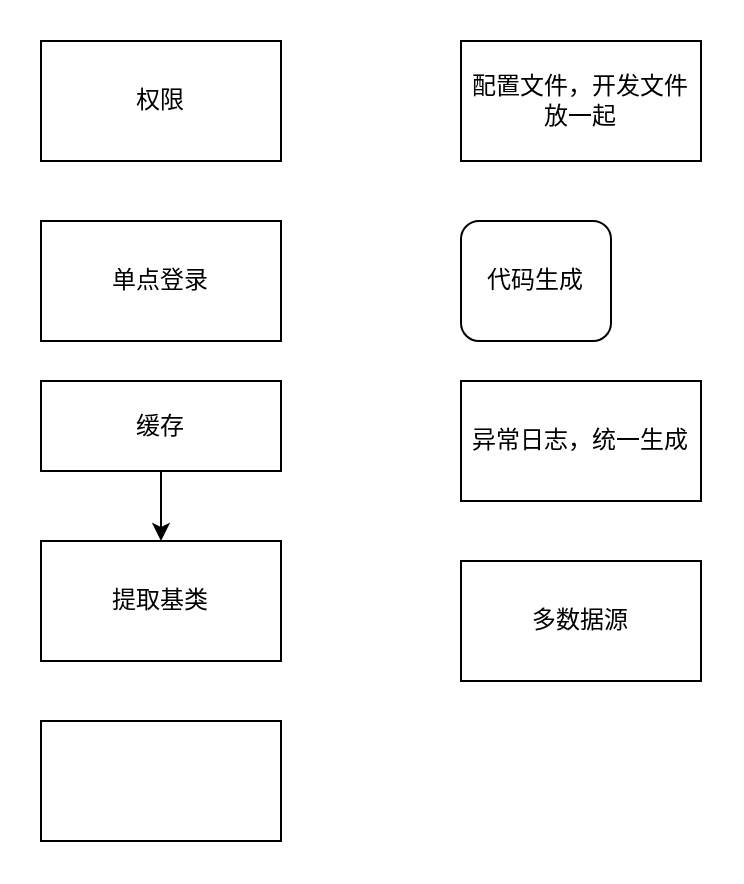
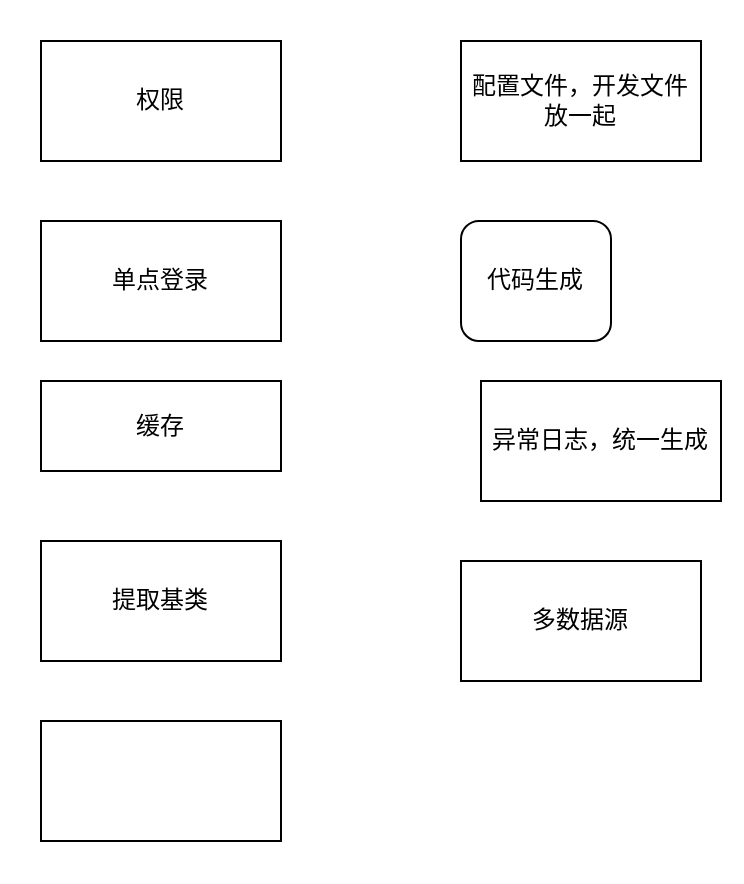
node "异常日志，统一生成": moved (581, 441) -> (601, 441)
edge "缓存" -> "提取基类": removed
